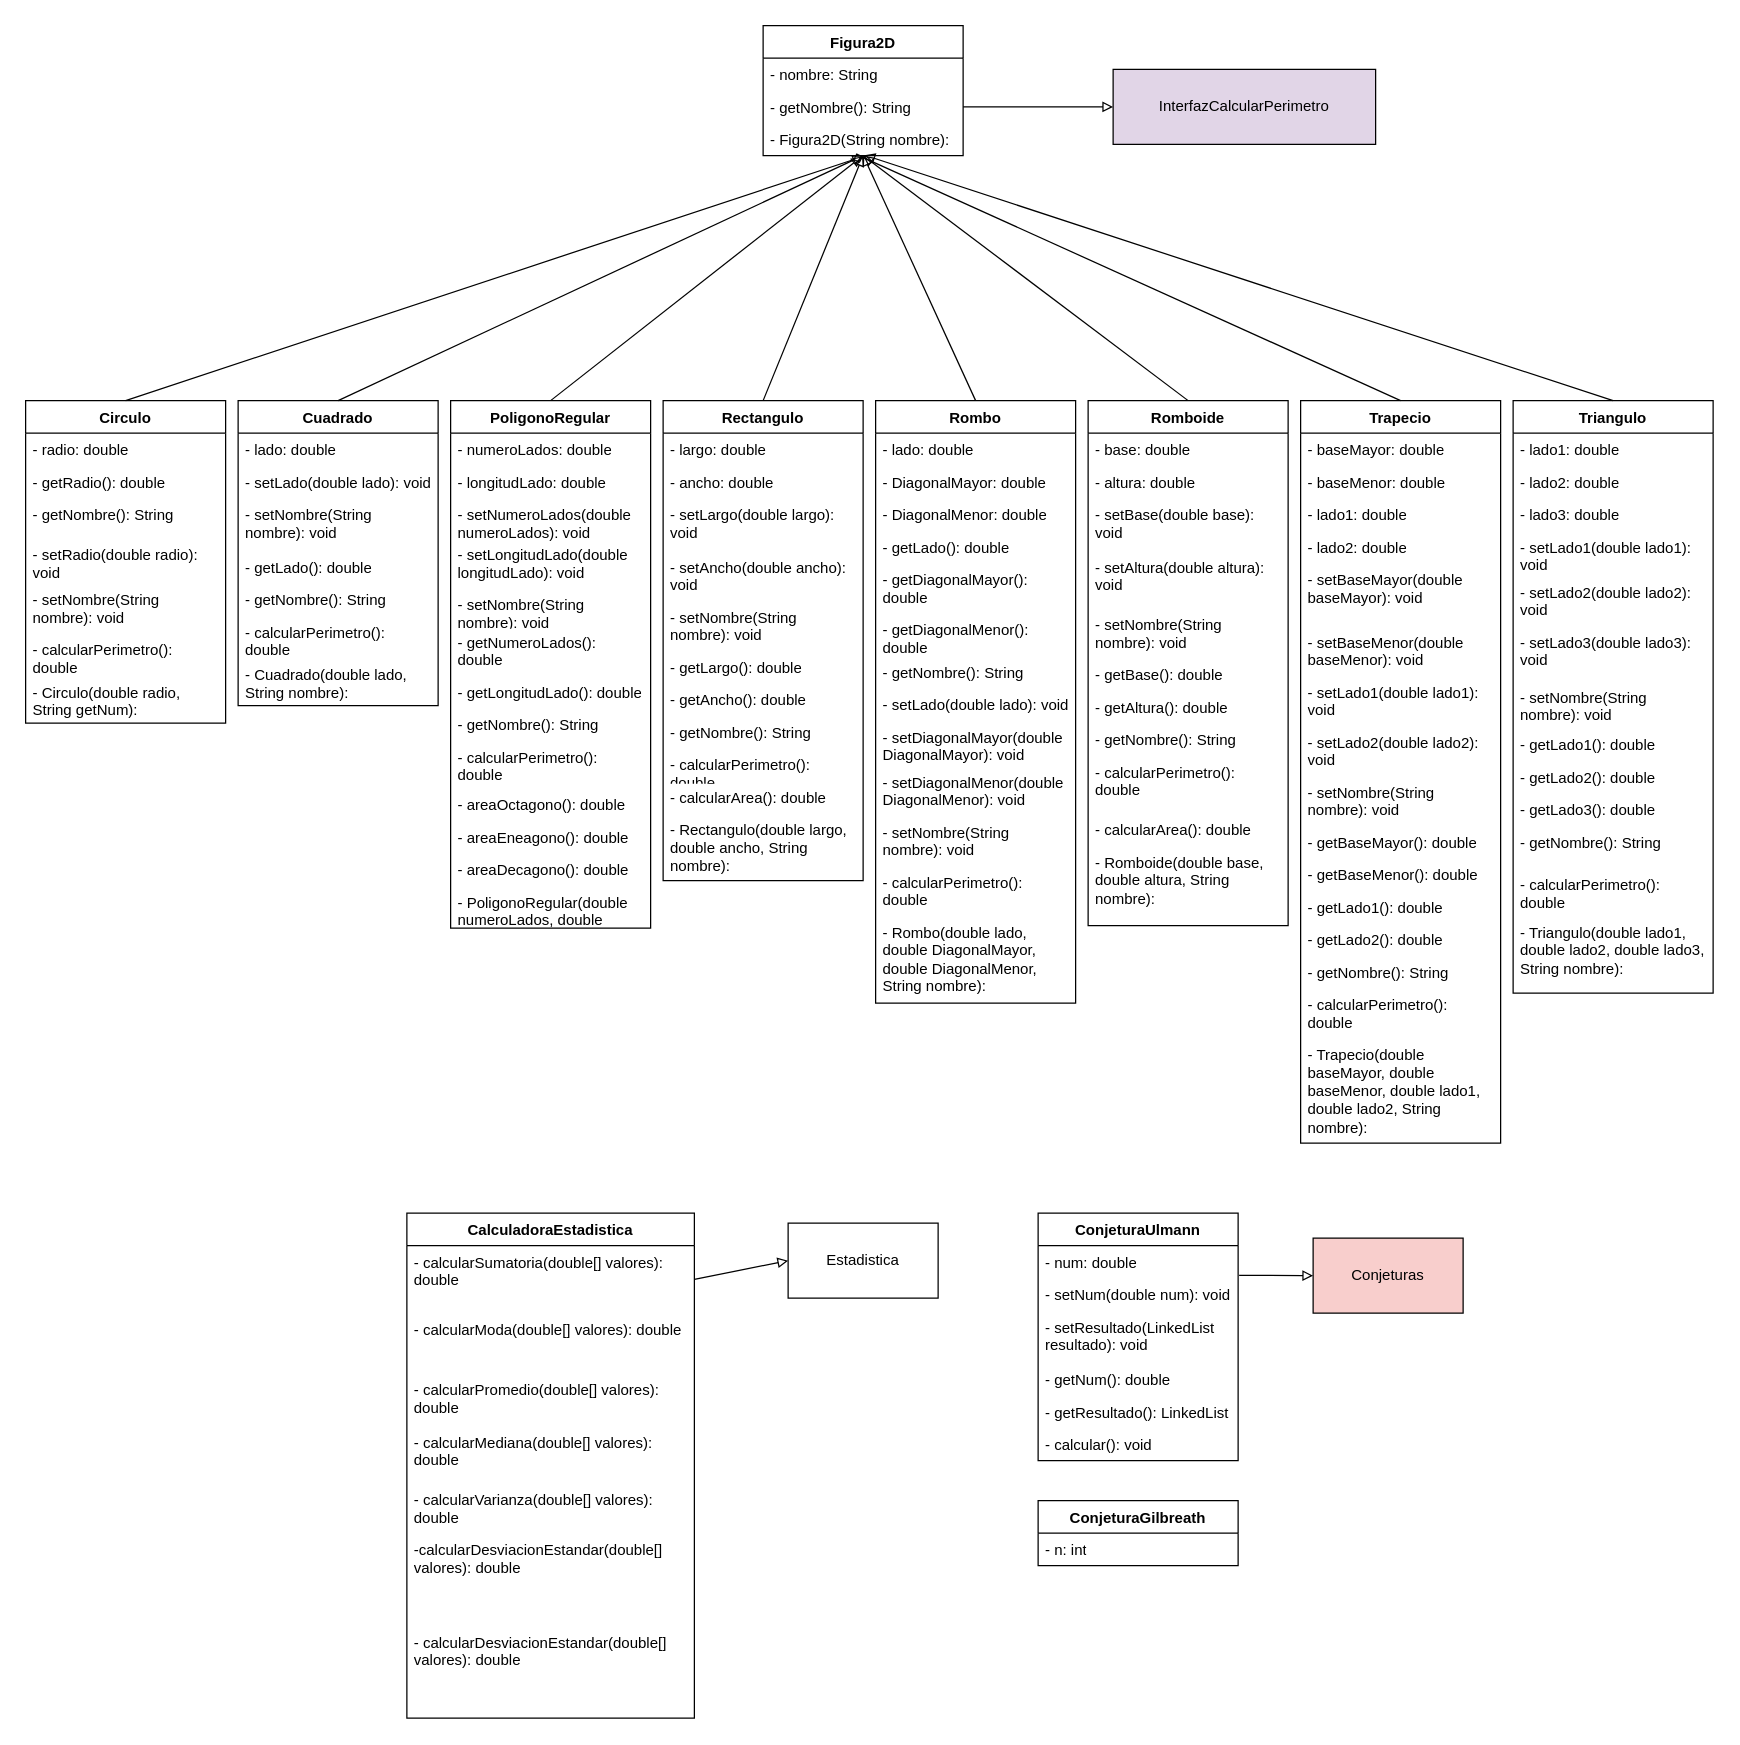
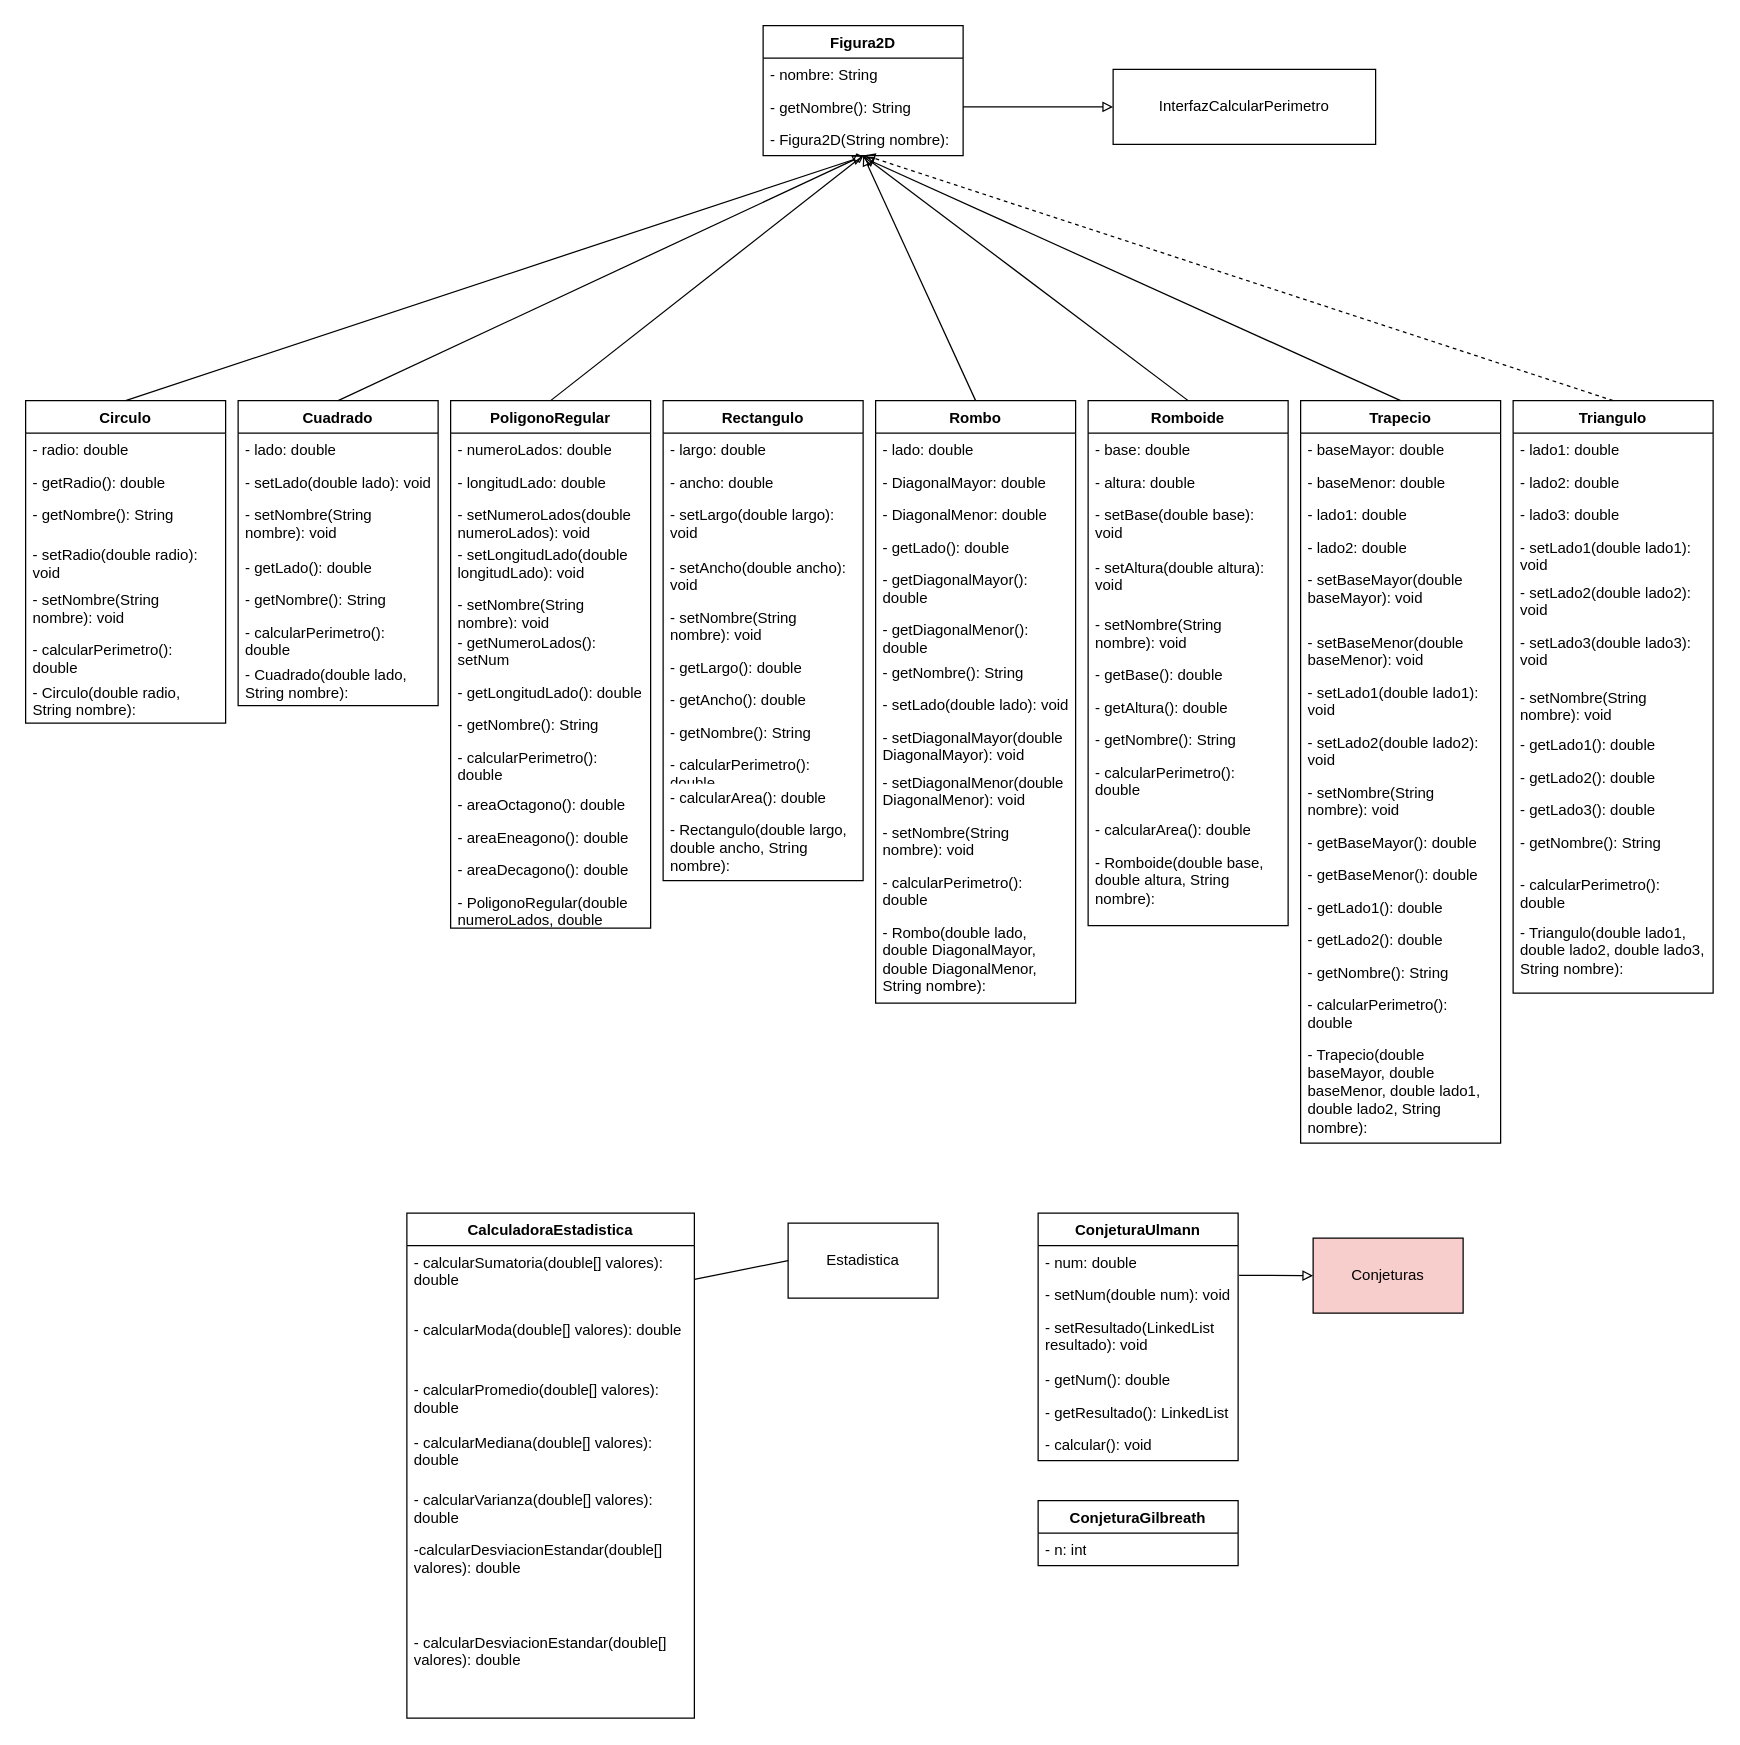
node "InterfazCalcularPerimetro": fillcolor #e1d5e7 -> #ffffff
edge "- Figura2D(String nombre):" -- "Trapecio": arrowhead none -> block
edge "PoligonoRegular" -> "- Figura2D(String nombre):": arrowhead block -> none
edge "Triangulo" -> "- Figura2D(String nombre):": style solid -> dashed
edge "Rectangulo" -> "Figura2D": removed
node "- getNumeroLados(): double": label "- getNumeroLados(): double" -> "- getNumeroLados(): setNum"
node "- Circulo(double radio, String getNum):": label "- Circulo(double radio, String getNum):" -> "- Circulo(double radio, String nombre):"
edge "- calcularSumatoria(double[] valores): double" -> "Estadistica": arrowhead block -> none
